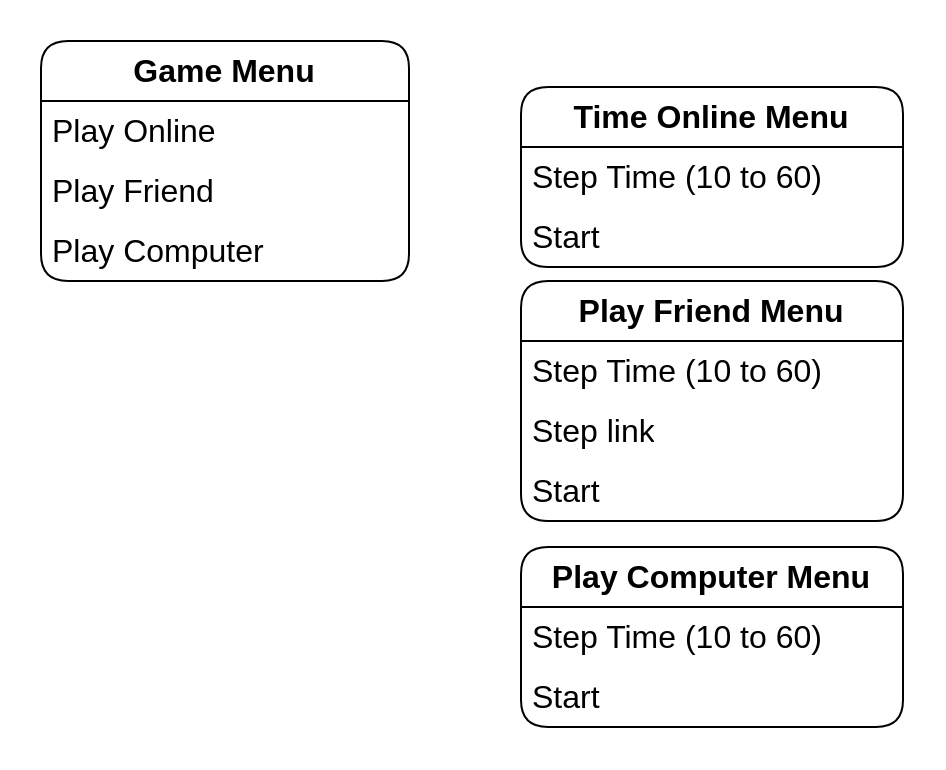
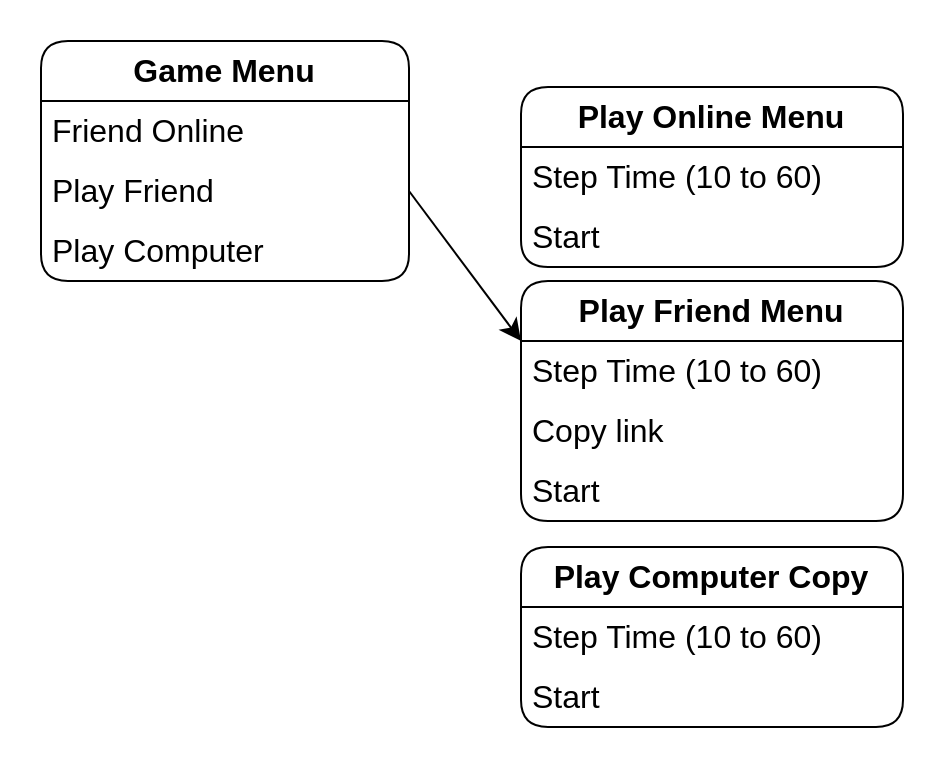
node "Time Online Menu": label "Time Online Menu" -> "Play Online Menu"
node "Play Online": label "Play Online" -> "Friend Online"
edge "Play Friend" -> "Play Friend Menu": added
node "Step link": label "Step link" -> "Copy link"
node "Play Computer Menu": label "Play Computer Menu" -> "Play Computer Copy"
